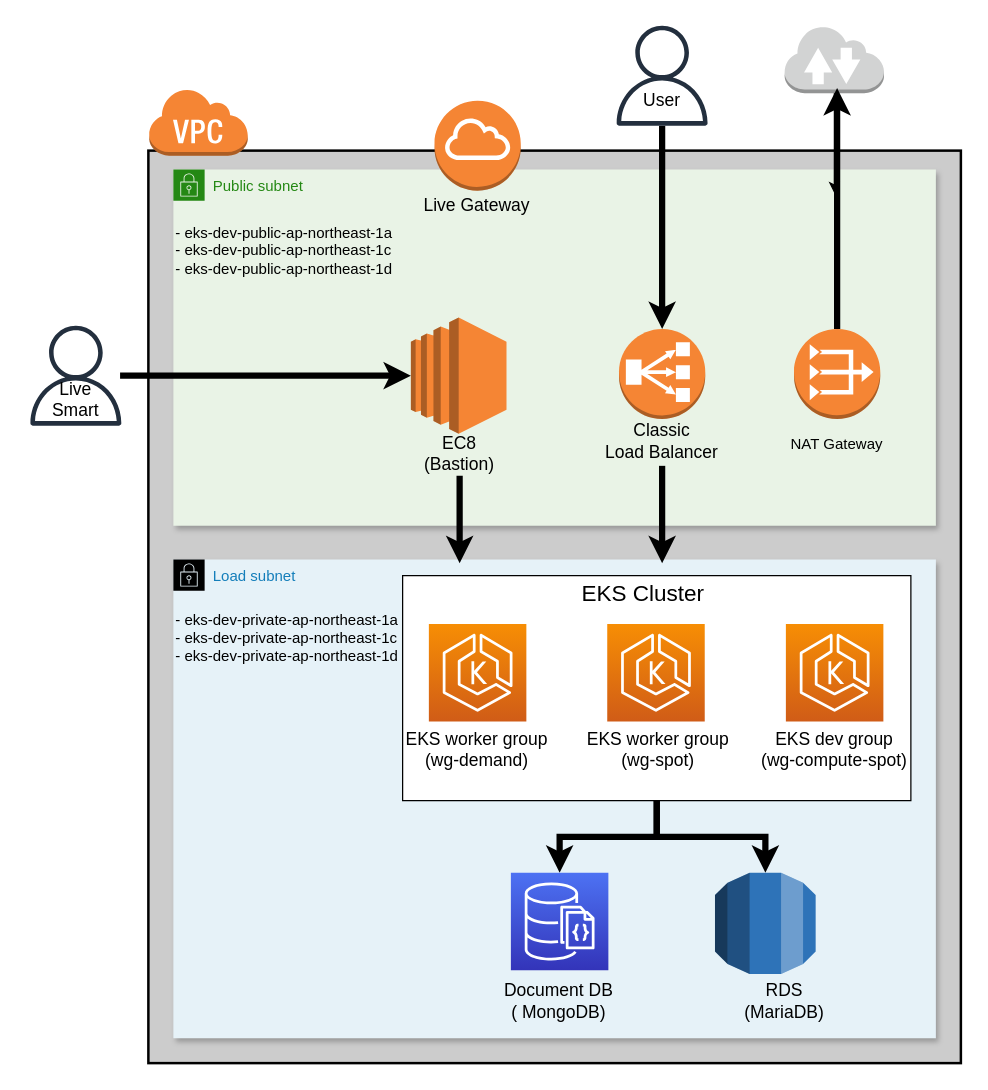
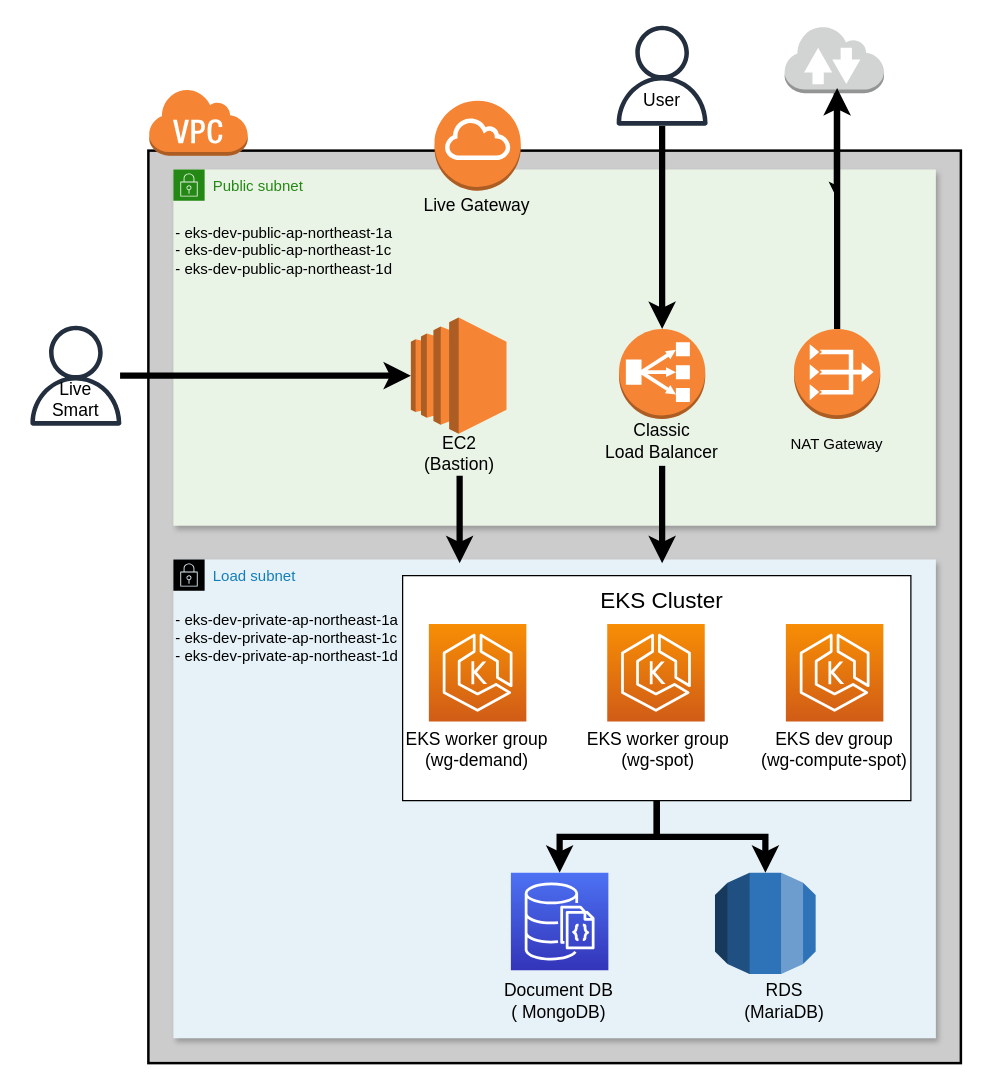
node "EC8 (Bastion)": label "EC8 (Bastion)" -> "EC2 (Bastion)"
node "EKS Cluster": moved (643, 594) -> (662, 601)
